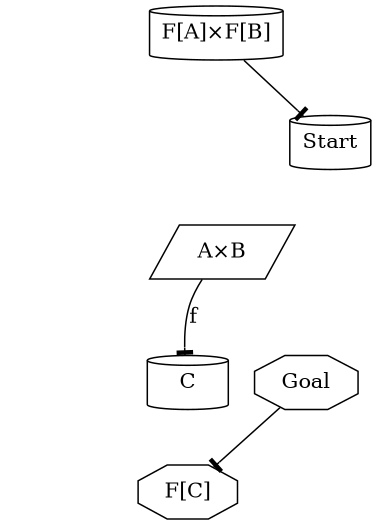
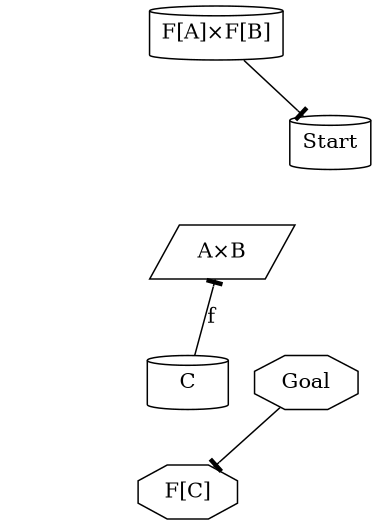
edge "A×B" -> "C": reversed
